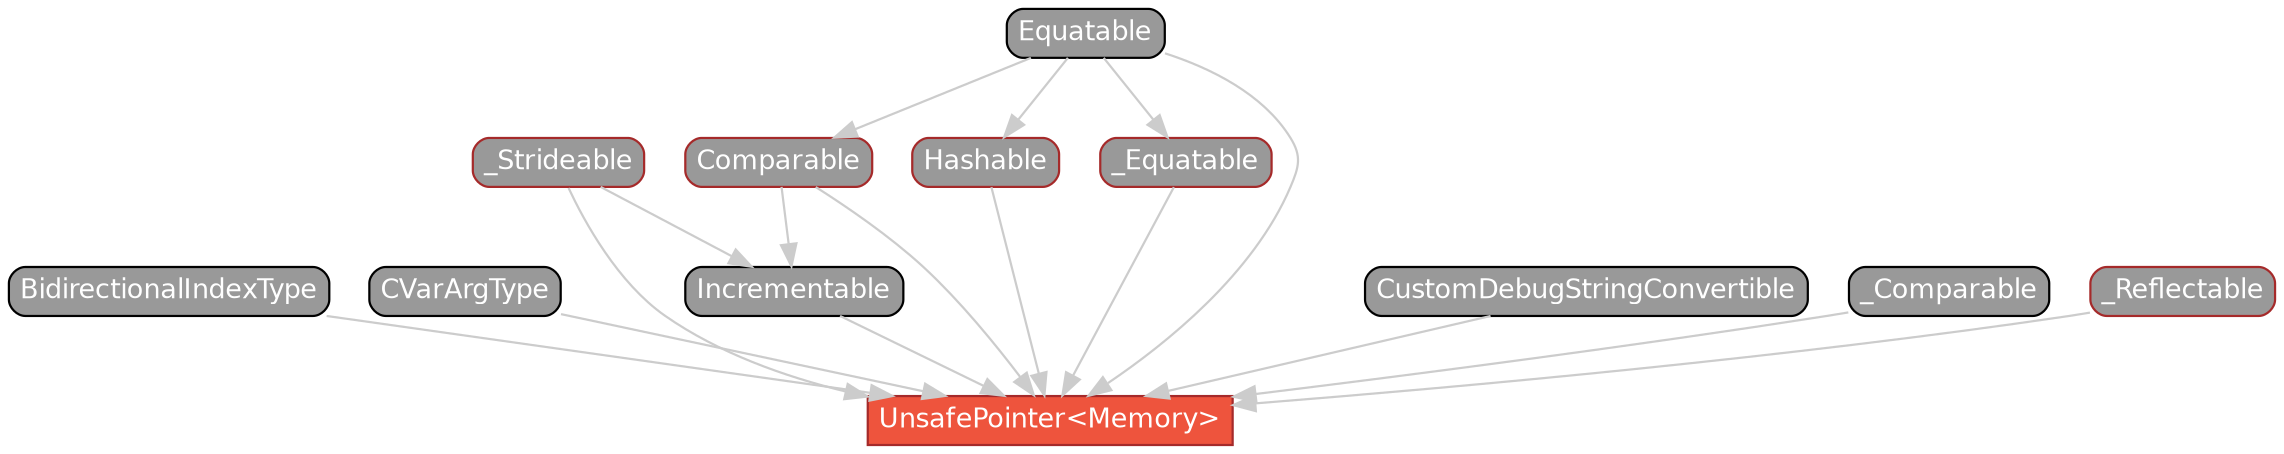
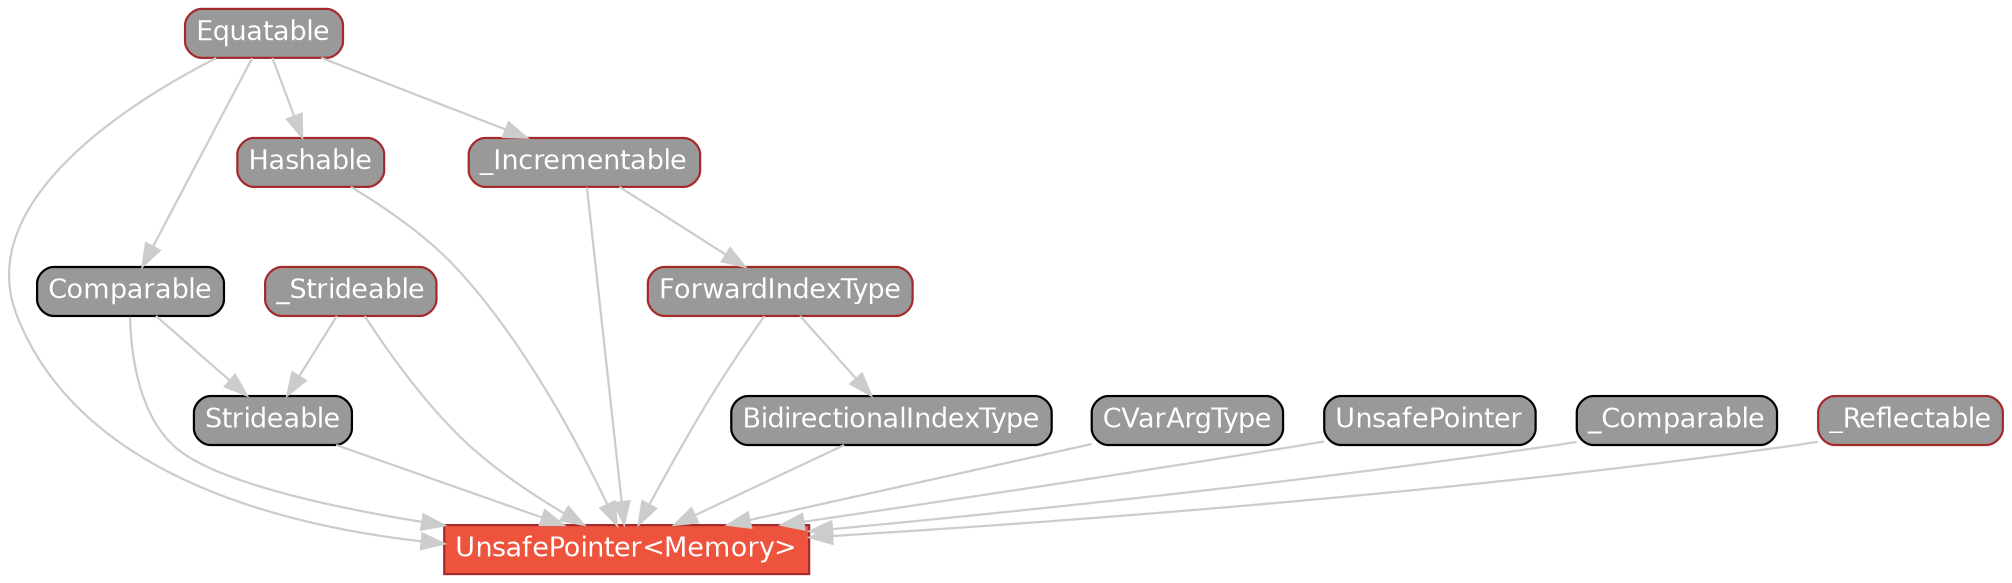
node "Equatable": color black -> brown
node "Comparable": color brown -> black
node "_Equatable": label "_Equatable" -> "_Incrementable"
node "ForwardIndexType": added
node "Incrementable": label "Incrementable" -> "Strideable"
node "CustomDebugStringConvertible": label "CustomDebugStringConvertible" -> "UnsafePointer"
